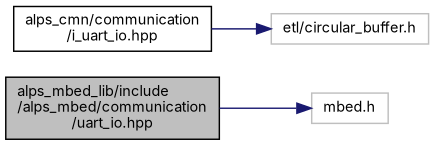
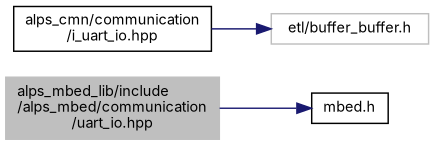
node "etl/circular_buffer.h": label "etl/circular_buffer.h" -> "etl/buffer_buffer.h"
node "alps_mbed_lib/include /alps_mbed/communication /uart_io.hpp": color black -> grey75
node "mbed.h": color grey75 -> black
